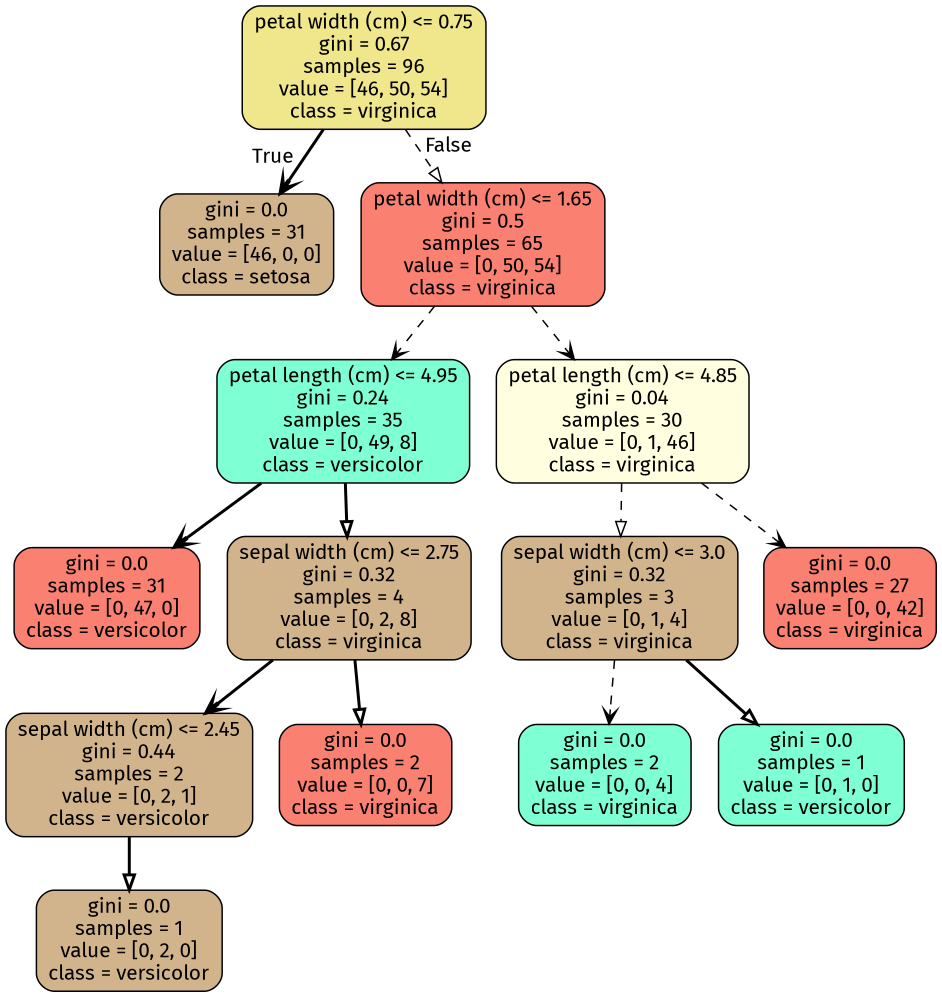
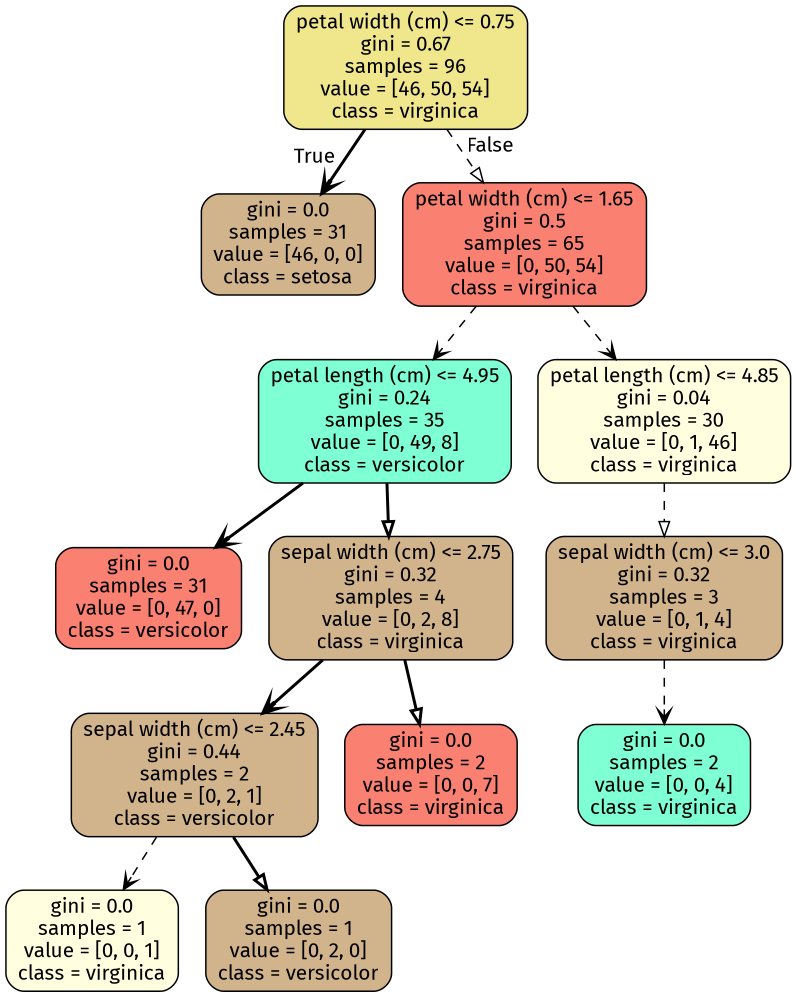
node "gini = 0.0 samples = 27 value = [0, 0, 42] class = virginica": removed
node "gini = 0.0 samples = 1 value = [0, 1, 0] class = versicolor": removed
node "gini = 0.0 samples = 1 value = [0, 0, 1] class = virginica": added
